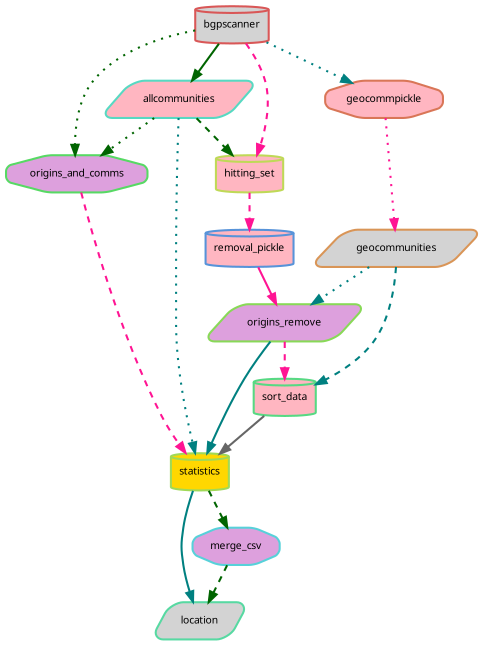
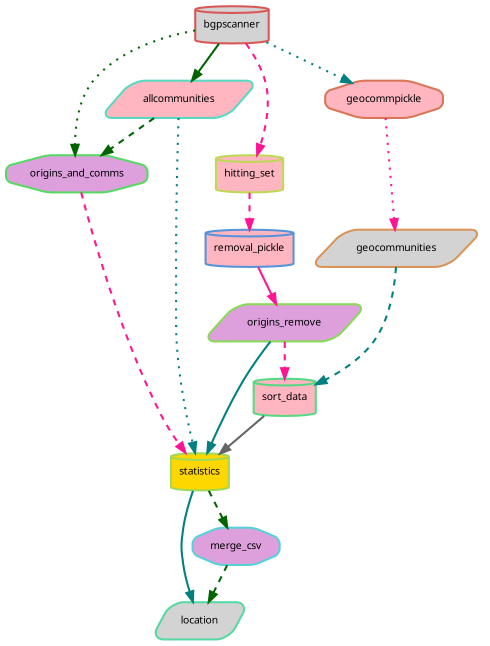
edge "allcommunities" -> "hitting_set": removed
edge "allcommunities" -> "origins_and_comms": style dotted -> dashed
edge "geocommunities" -> "origins_remove": removed
